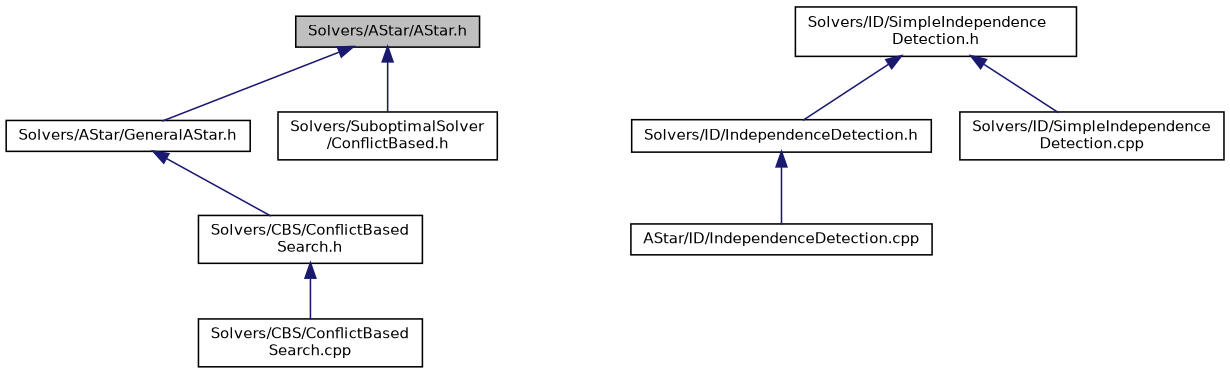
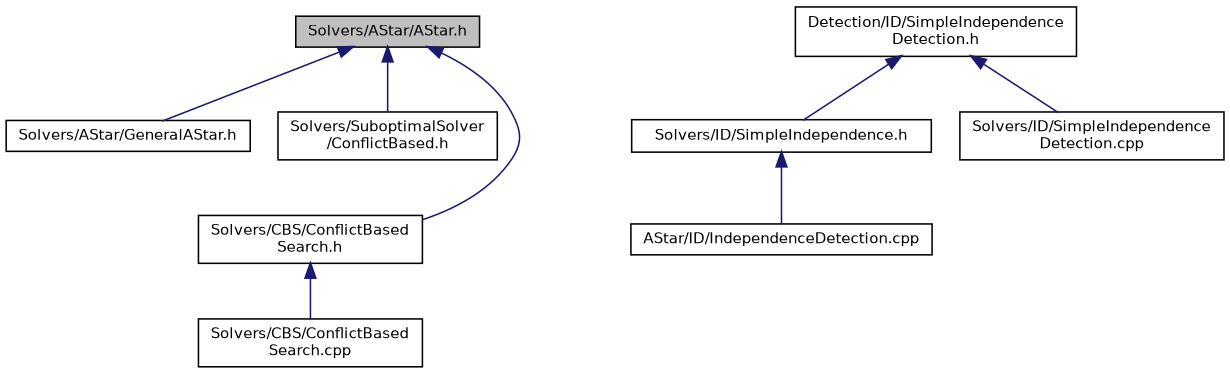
node "Solvers/ID/SimpleIndependence Detection.h": label "Solvers/ID/SimpleIndependence Detection.h" -> "Detection/ID/SimpleIndependence Detection.h"
node "Solvers/ID/IndependenceDetection.h": label "Solvers/ID/IndependenceDetection.h" -> "Solvers/ID/SimpleIndependence.h"
edge "Solvers/CBS/ConflictBased Search.h" -> "Solvers/AStar/GeneralAStar.h": now "Solvers/CBS/ConflictBased Search.h" -> "Solvers/AStar/AStar.h"
